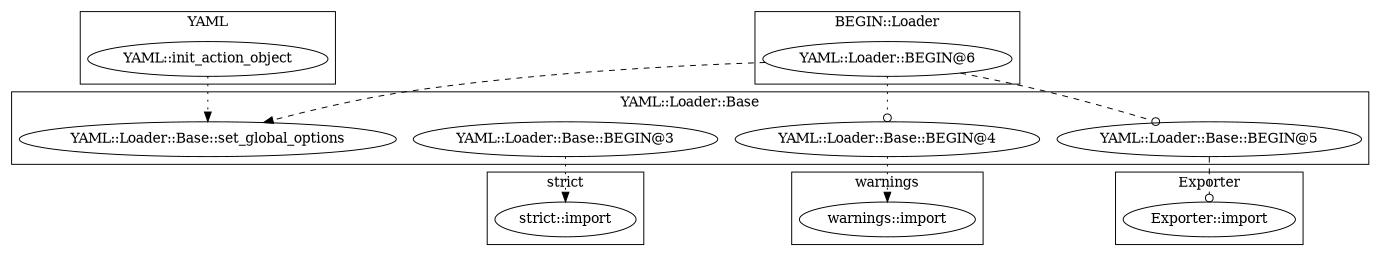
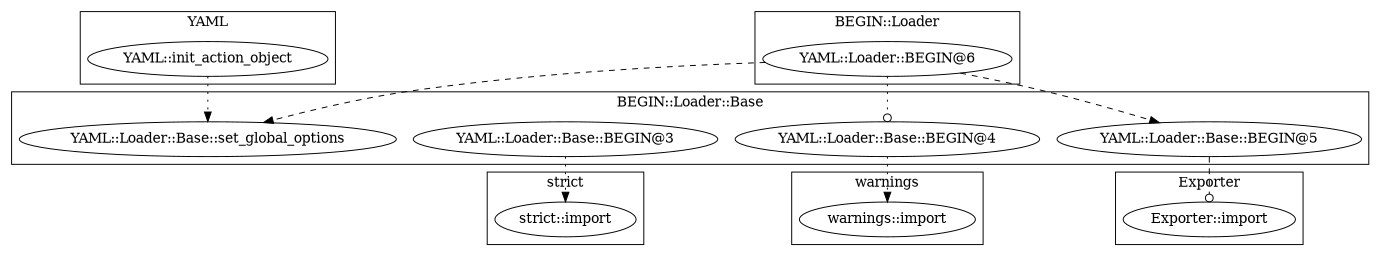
edge "YAML::Loader::BEGIN@6" -> "YAML::Loader::Base::BEGIN@5": arrowhead odot -> normal
cluster "YAML::Loader::Base": label "YAML::Loader::Base" -> "BEGIN::Loader::Base"
